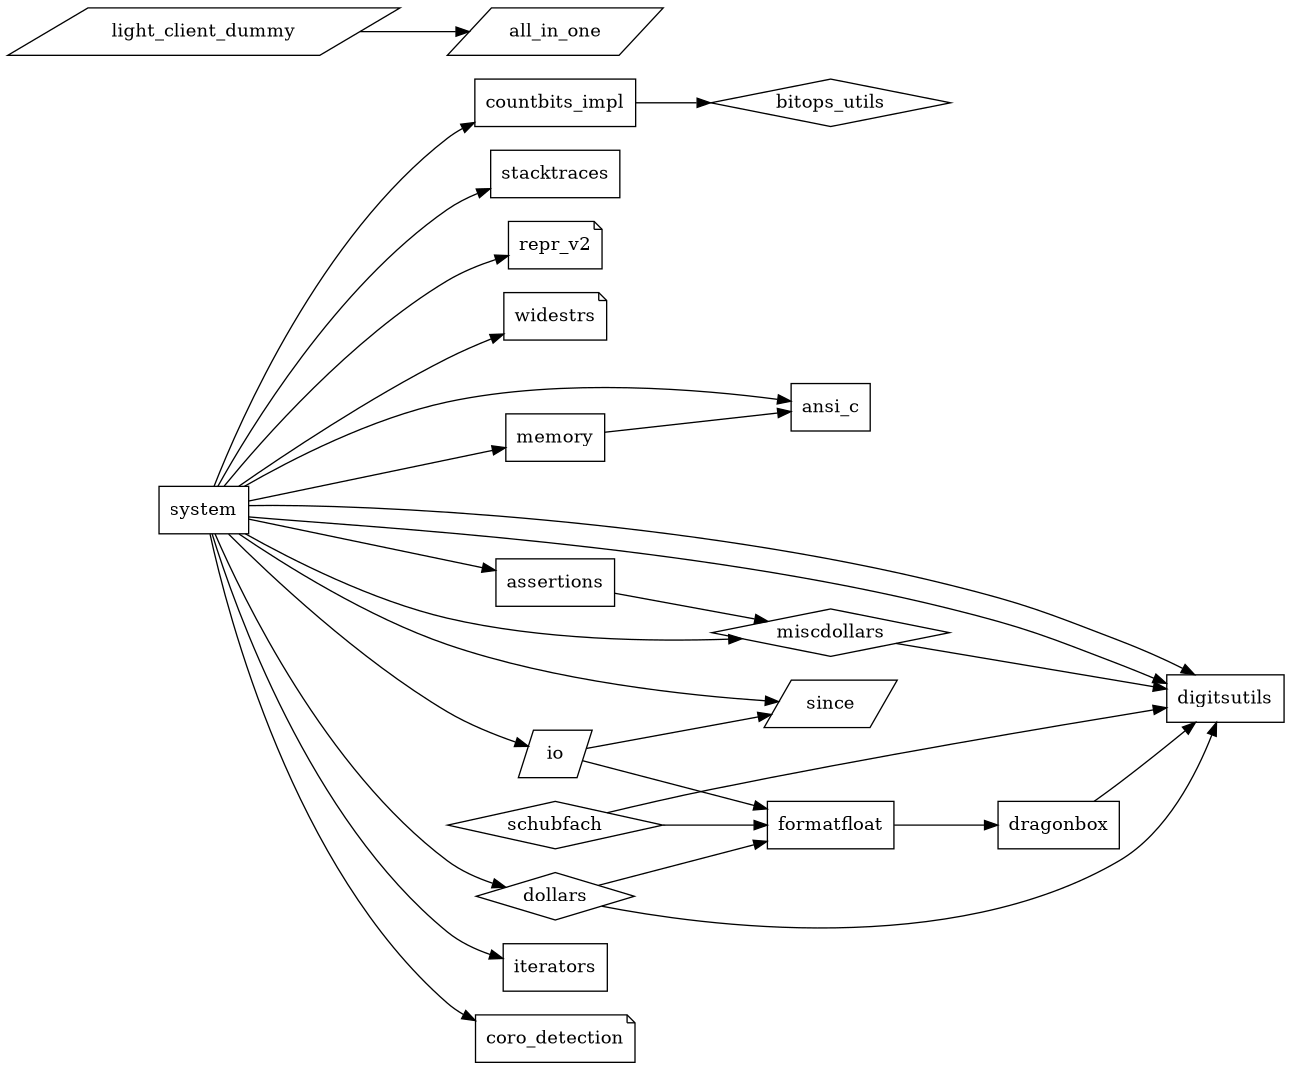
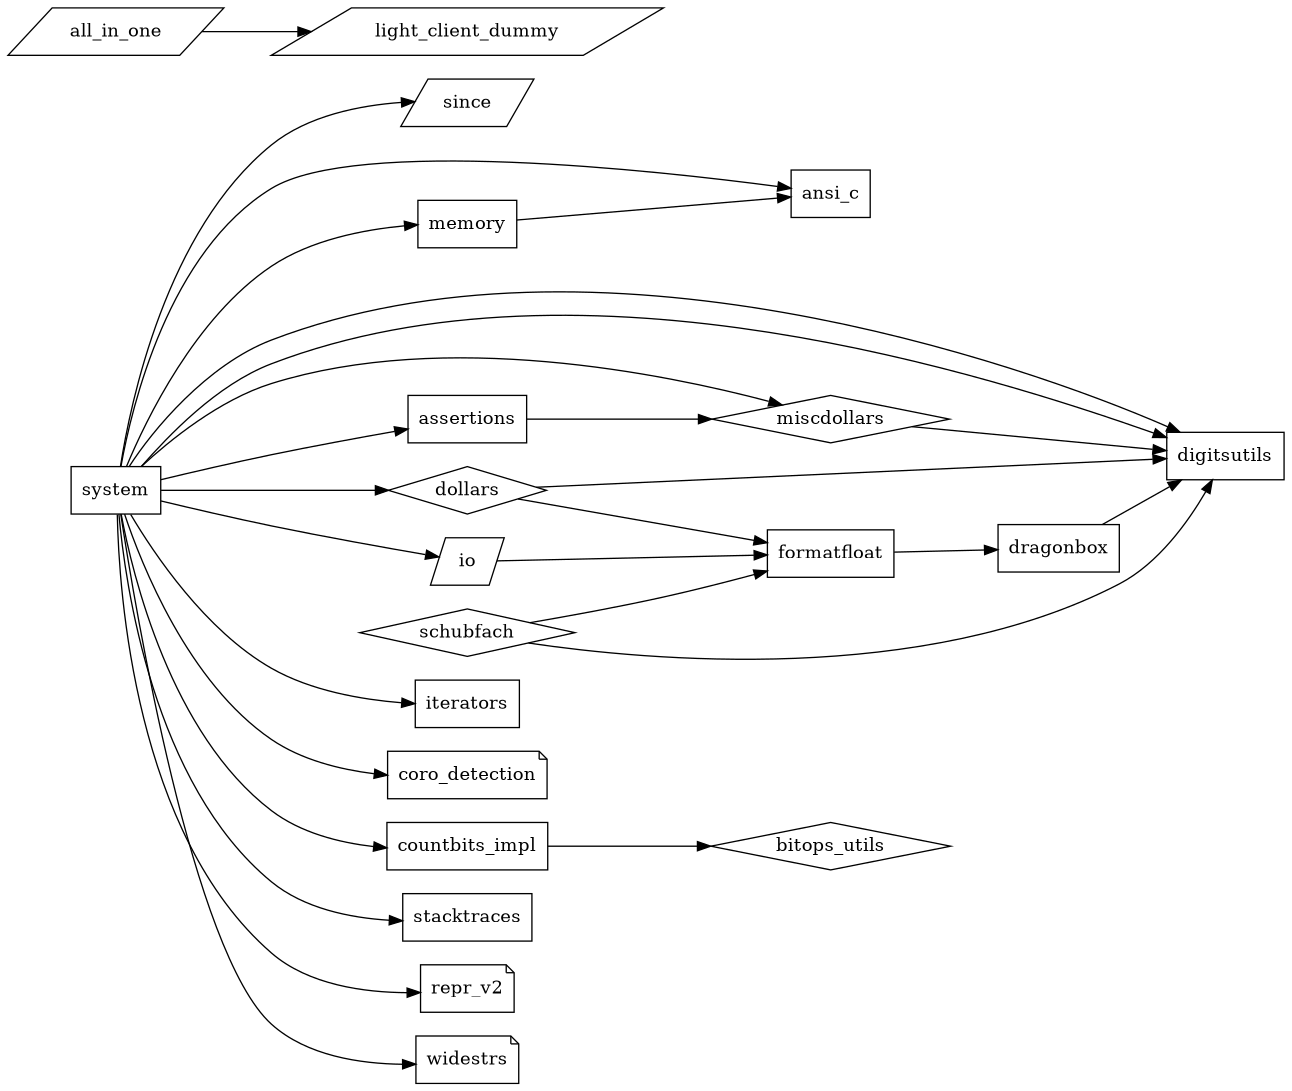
edge "light_client_dummy" -> "all_in_one": reversed
edge "io" -> "since": removed
